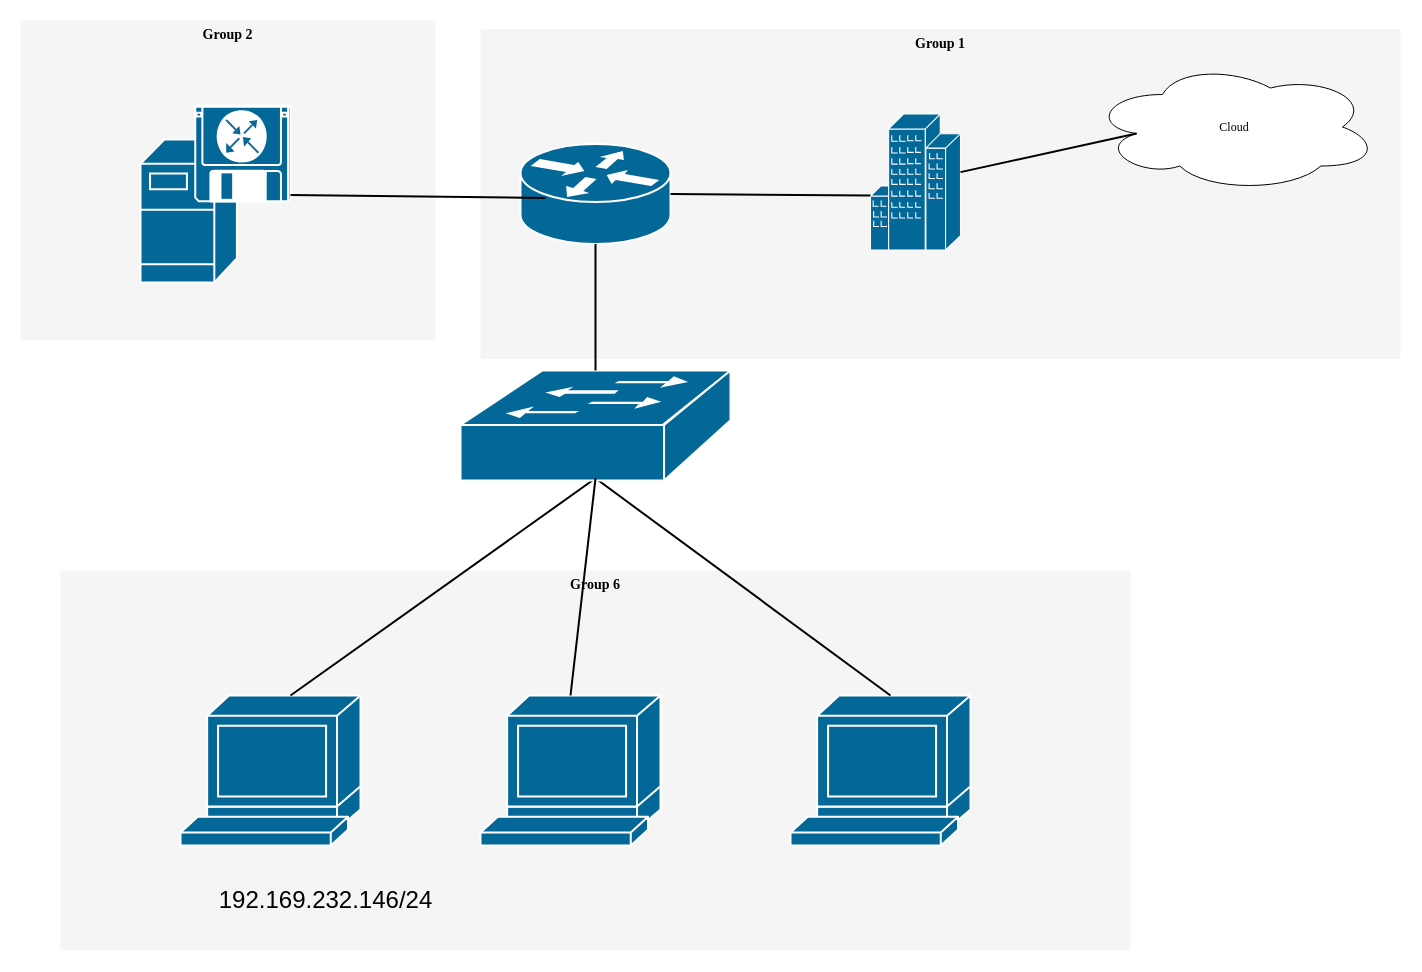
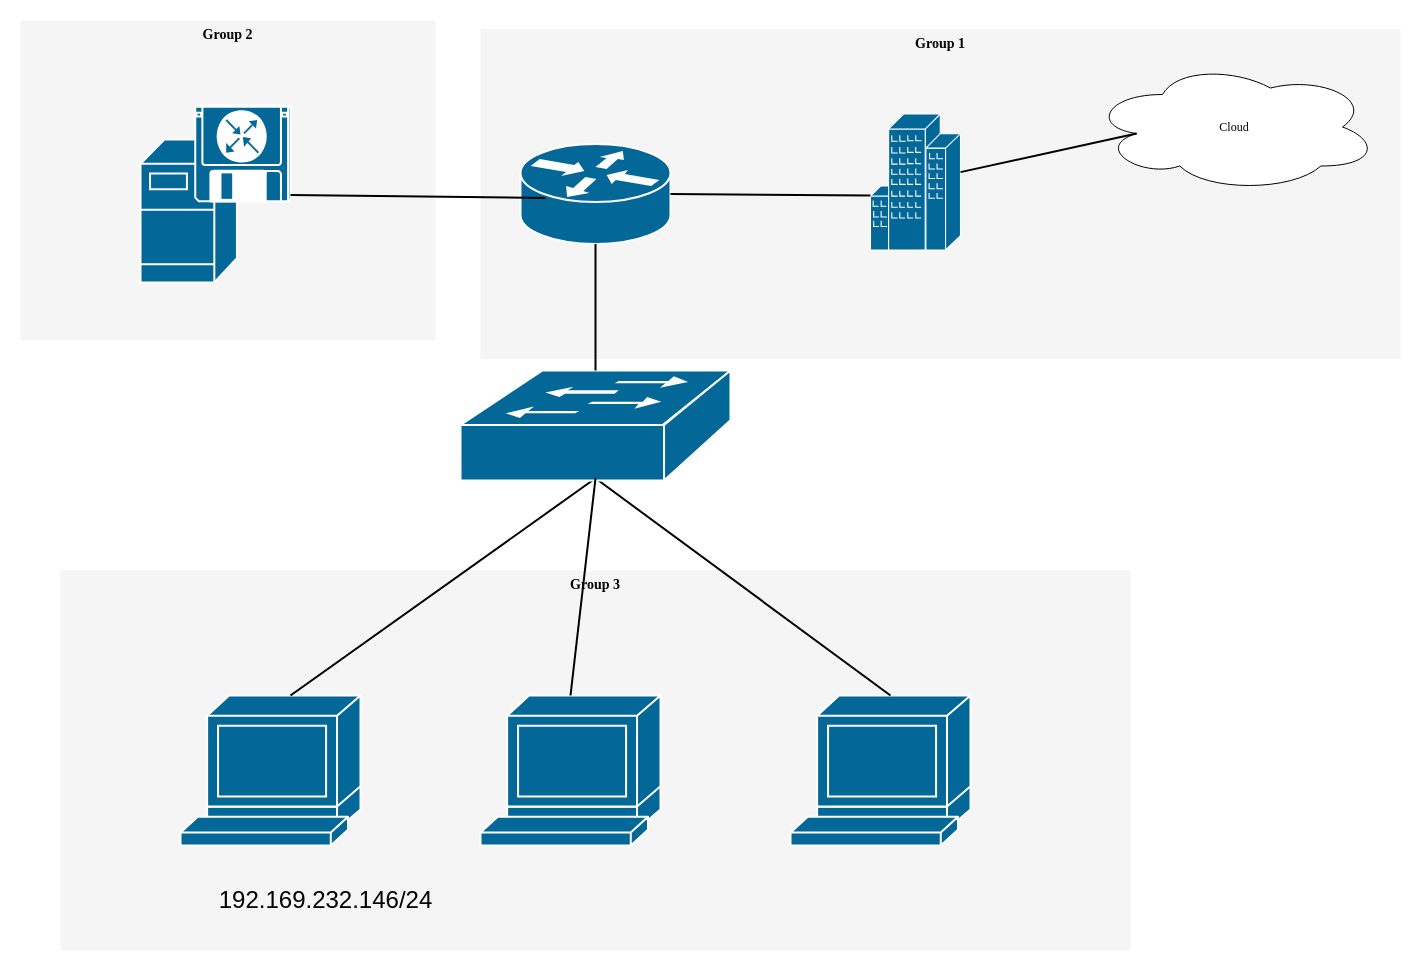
node "Group 6": label "Group 6" -> "Group 3"
